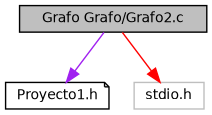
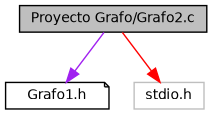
node "Grafo Grafo/Grafo2.c": label "Grafo Grafo/Grafo2.c" -> "Proyecto Grafo/Grafo2.c"
node "Proyecto1.h": label "Proyecto1.h" -> "Grafo1.h"
